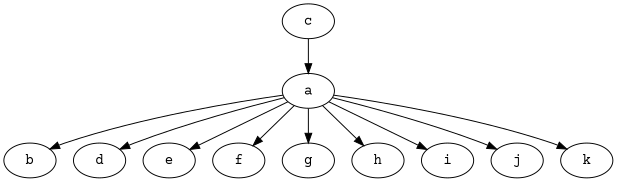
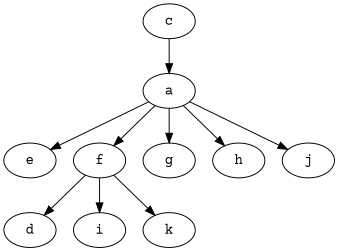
edge "a" -> "k": now "f" -> "k"
edge "a" -> "d": now "f" -> "d"
edge "a" -> "i": now "f" -> "i"
node "b": removed
